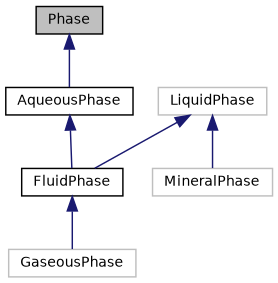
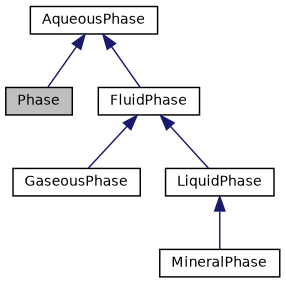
edge "AqueousPhase" -> "Phase": reversed
node "LiquidPhase": color grey75 -> black
edge "FluidPhase" -> "LiquidPhase": reversed
node "MineralPhase": color grey75 -> black
node "GaseousPhase": color grey75 -> black
